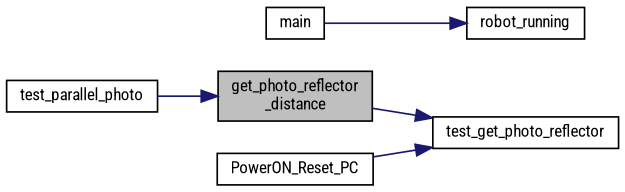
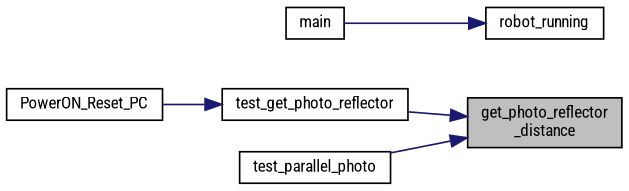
edge "get_photo_reflector _distance" -> "test_get_photo_reflector": reversed
